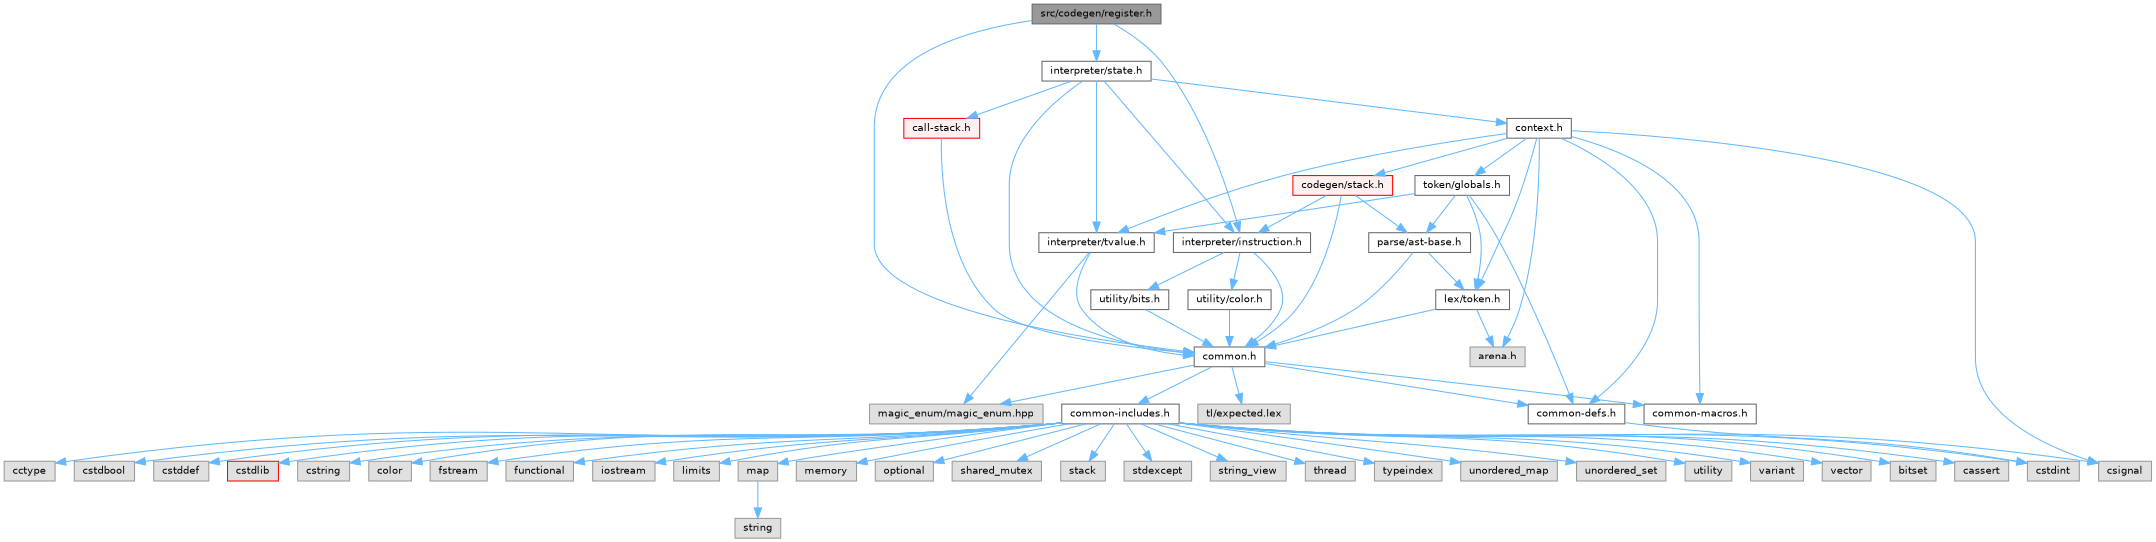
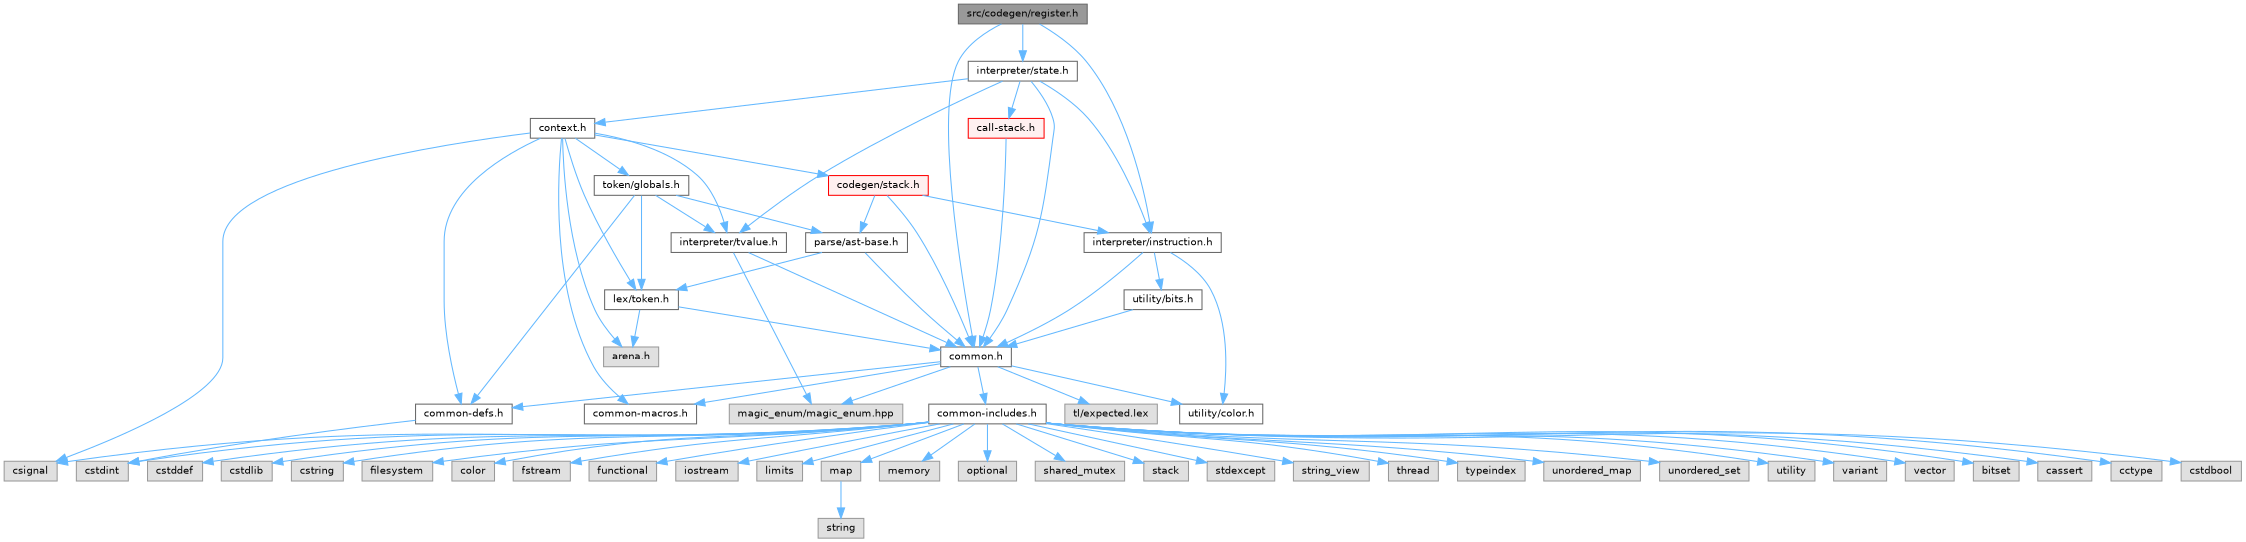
edge "utility/color.h" -> "common.h": reversed
node "cstdlib": color red -> grey60
node "filesystem": added
